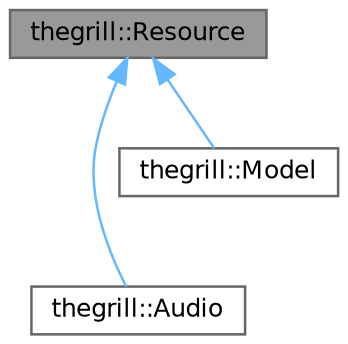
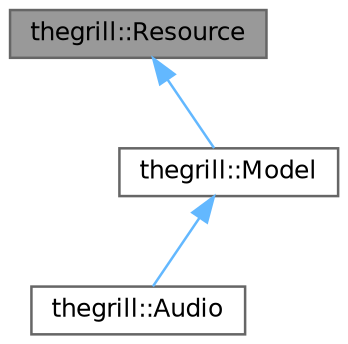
edge "thegrill::Audio" -> "thegrill::Resource": now "thegrill::Audio" -> "thegrill::Model"
